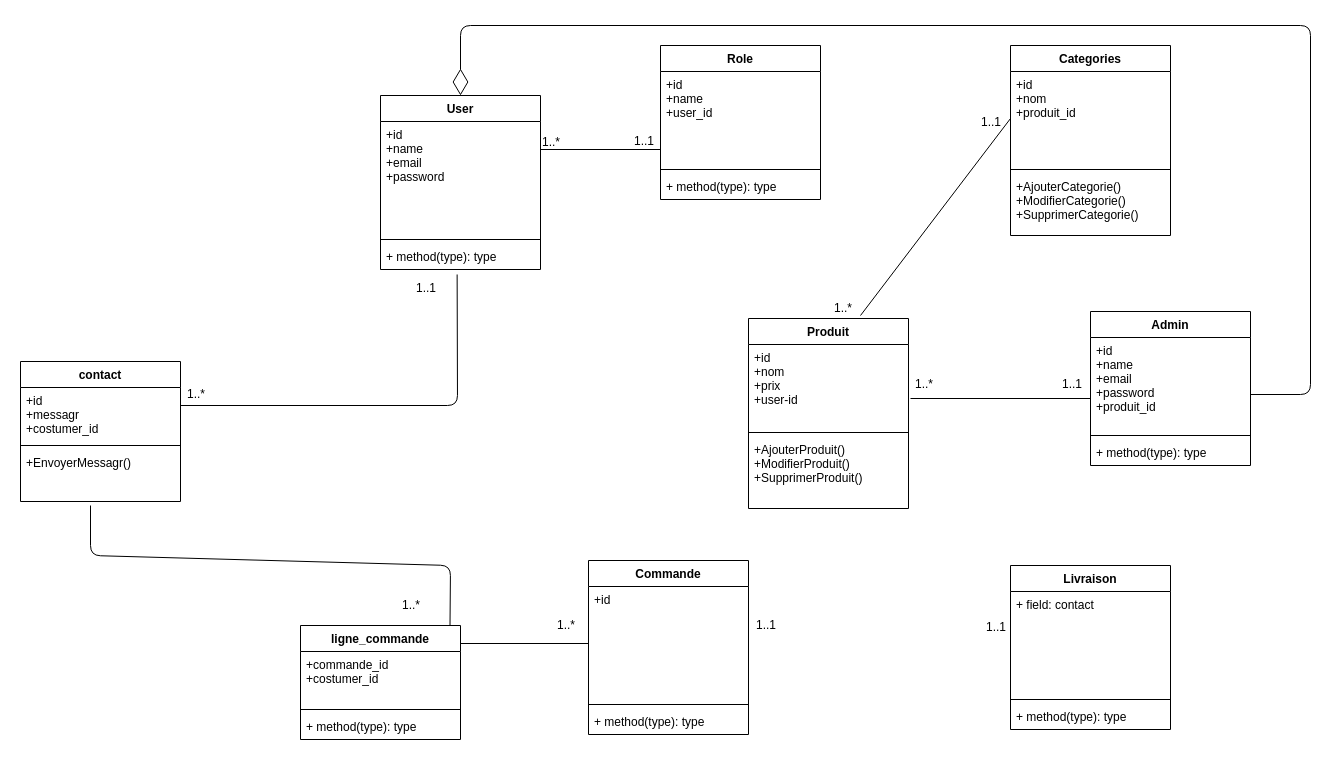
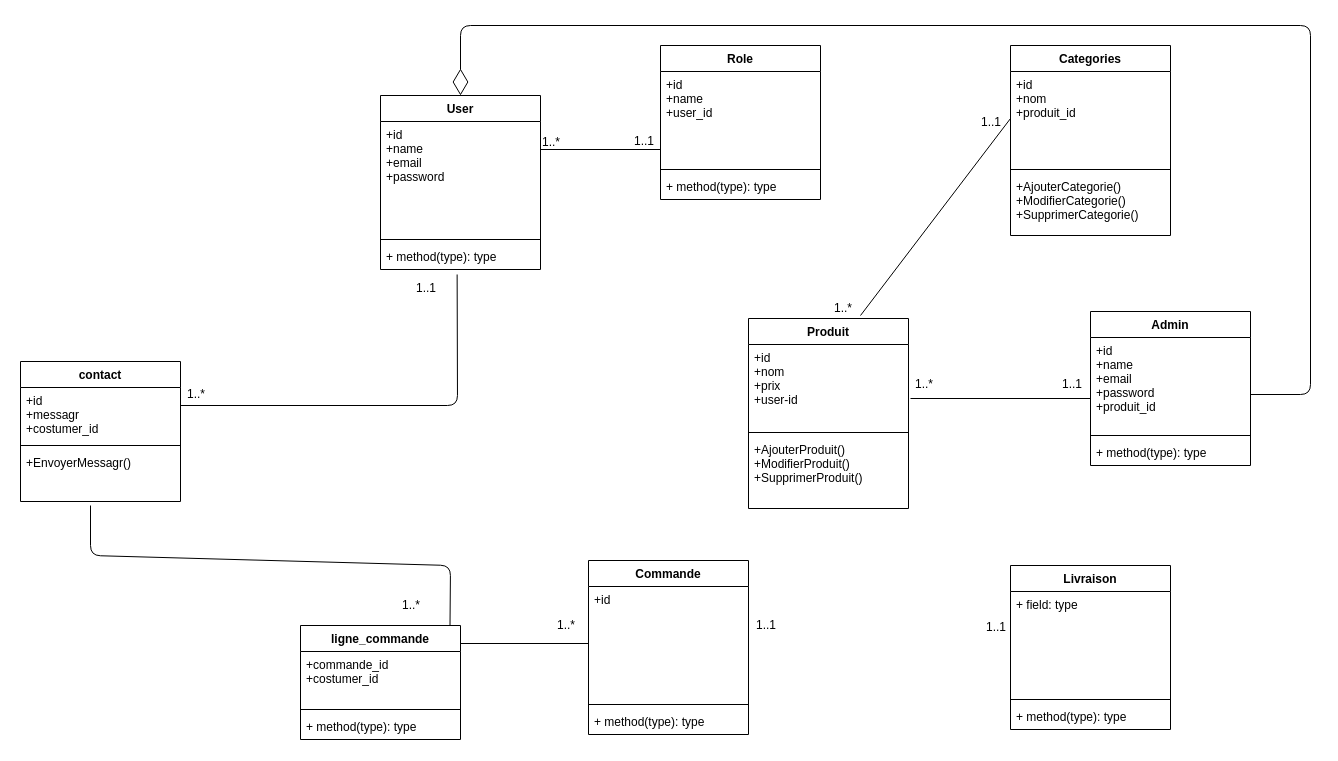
node "+ field: contact": label "+ field: contact" -> "+ field: type"
